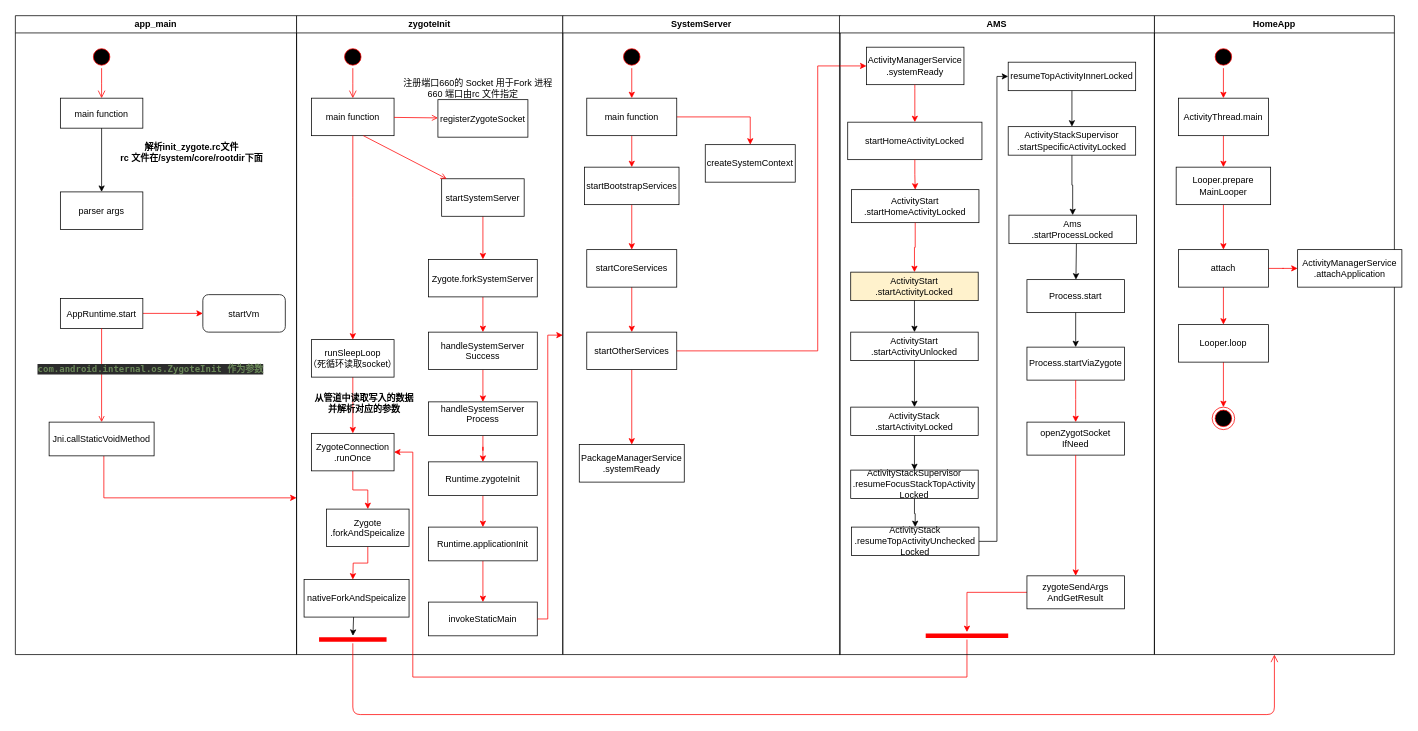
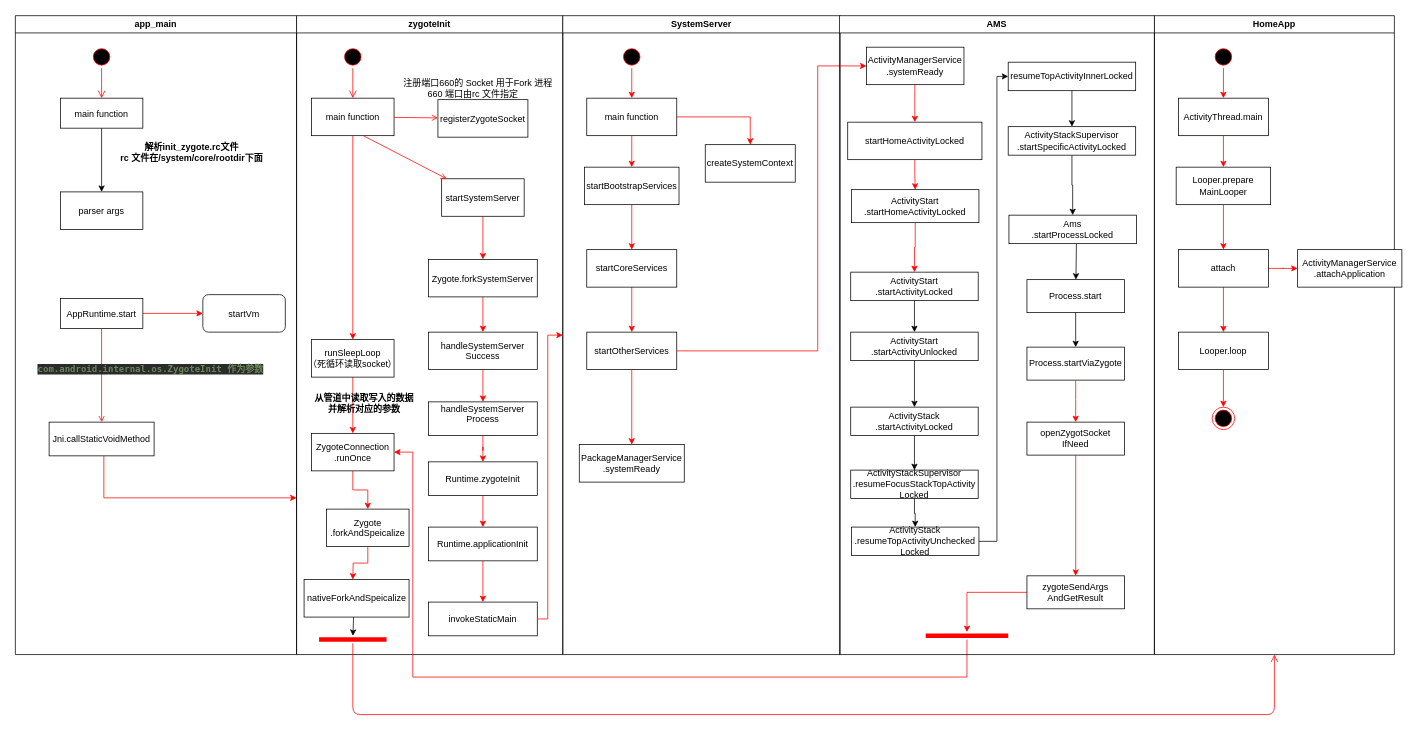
node "ActivityStart .startActivityLocked": fillcolor #fff2cc -> #ffffff
node "Looper.loop": moved (1224, 343) -> (1224, 351)
